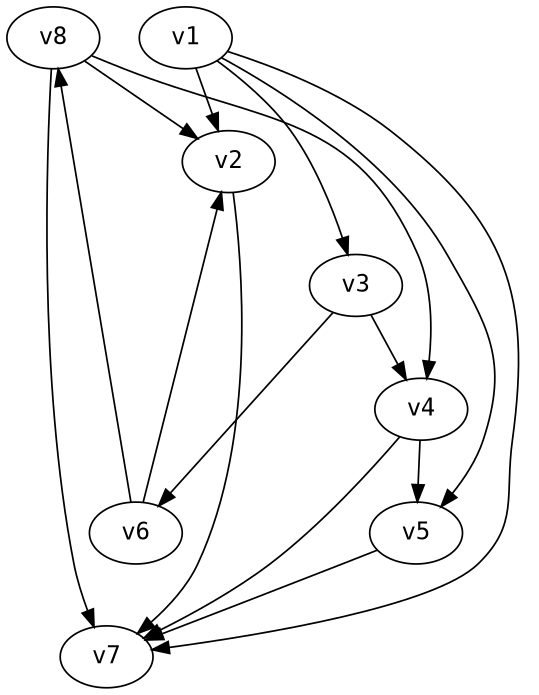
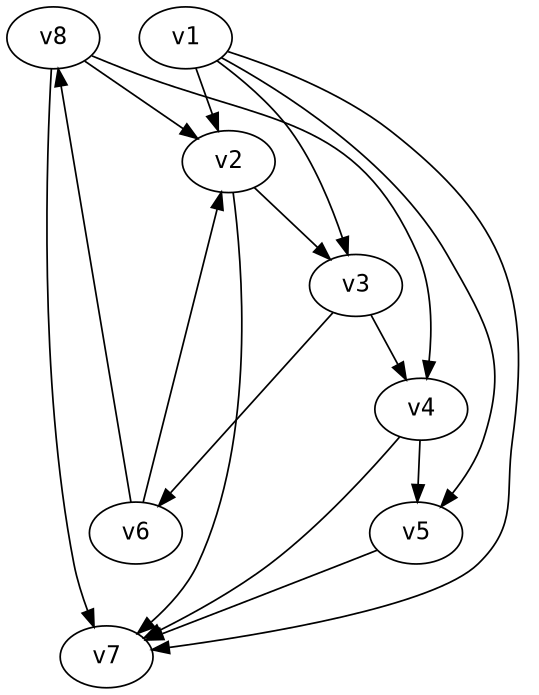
edge "v2" -> "v3": added
